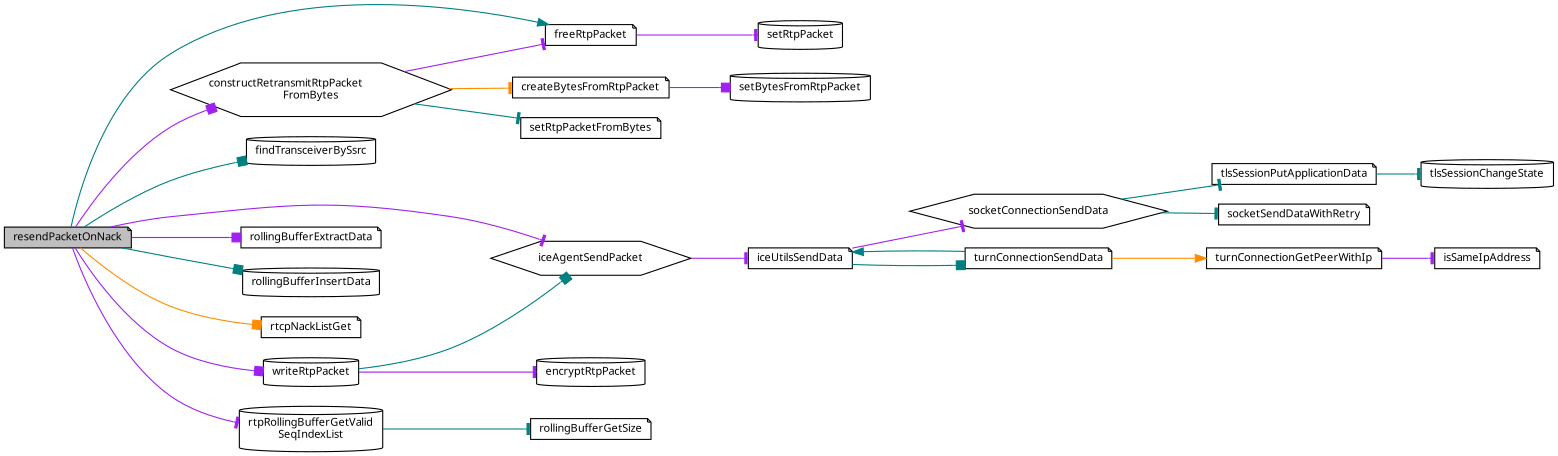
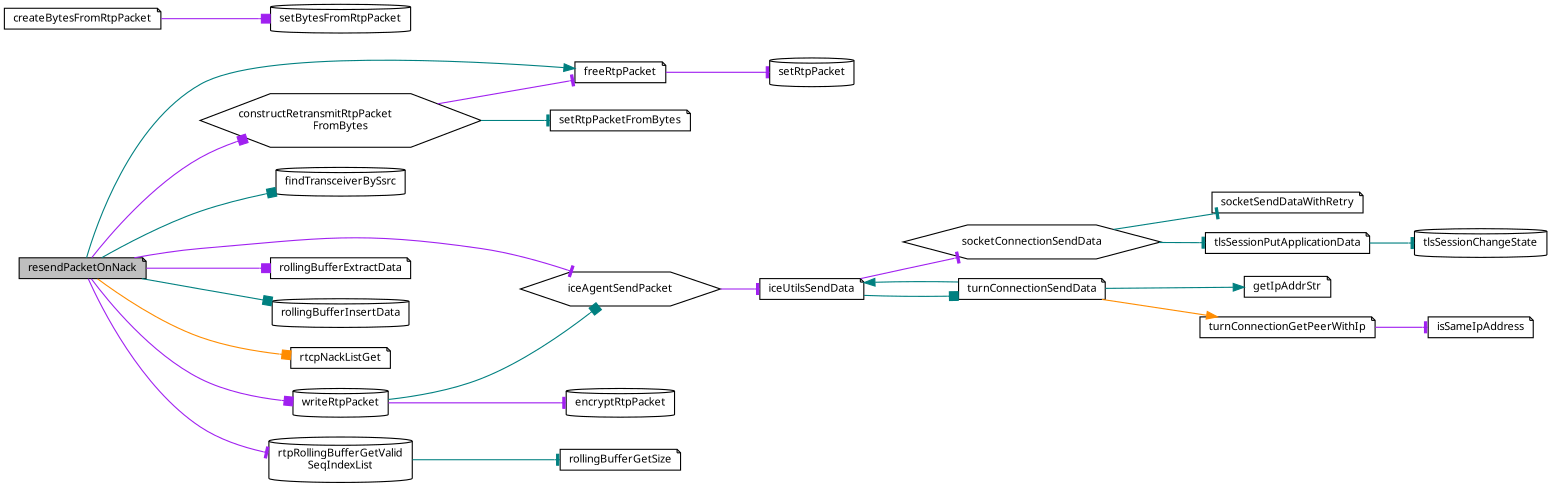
edge "constructRetransmitRtpPacket FromBytes" -> "createBytesFromRtpPacket": removed
node "getIpAddrStr": added
